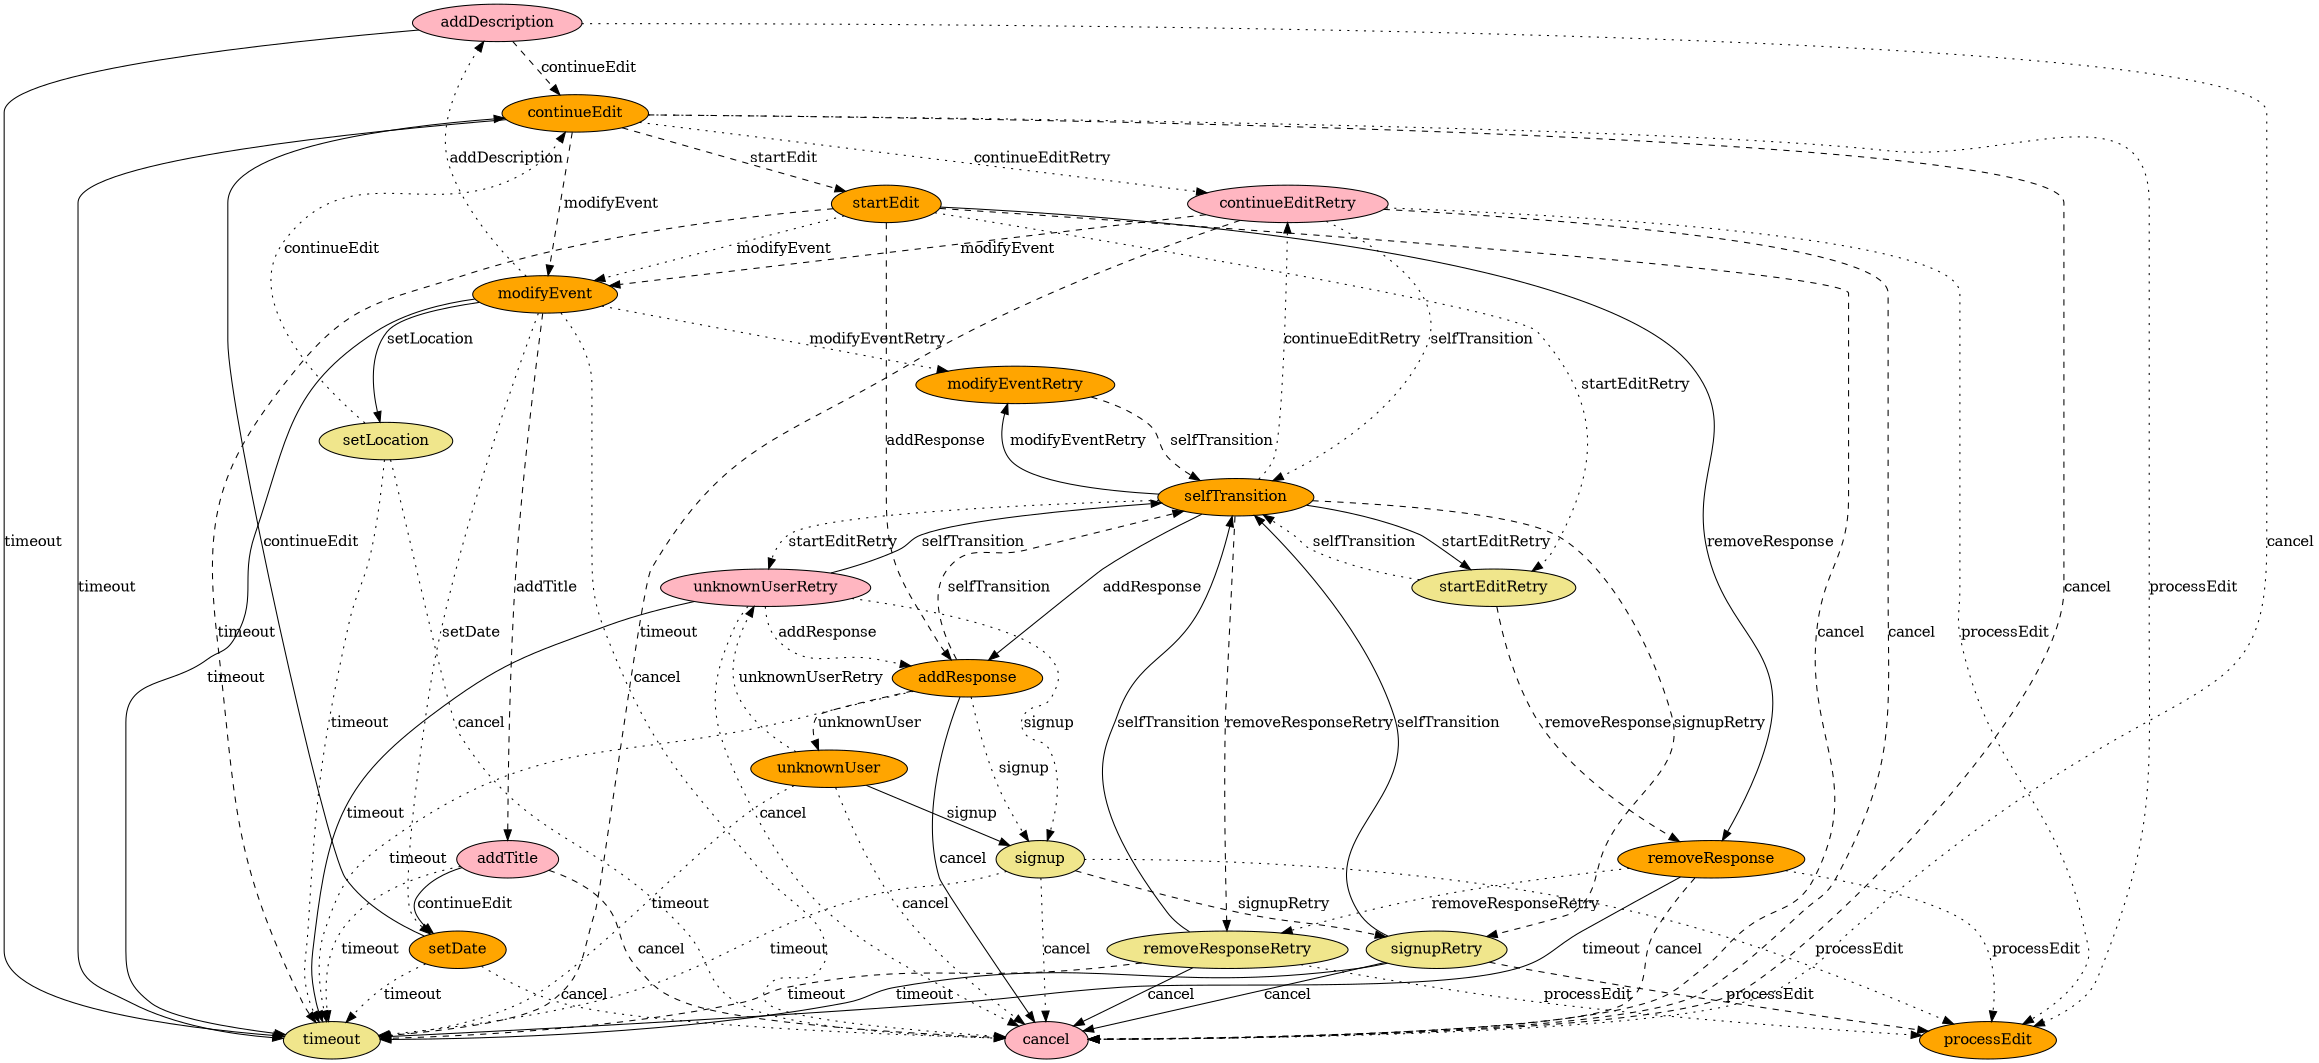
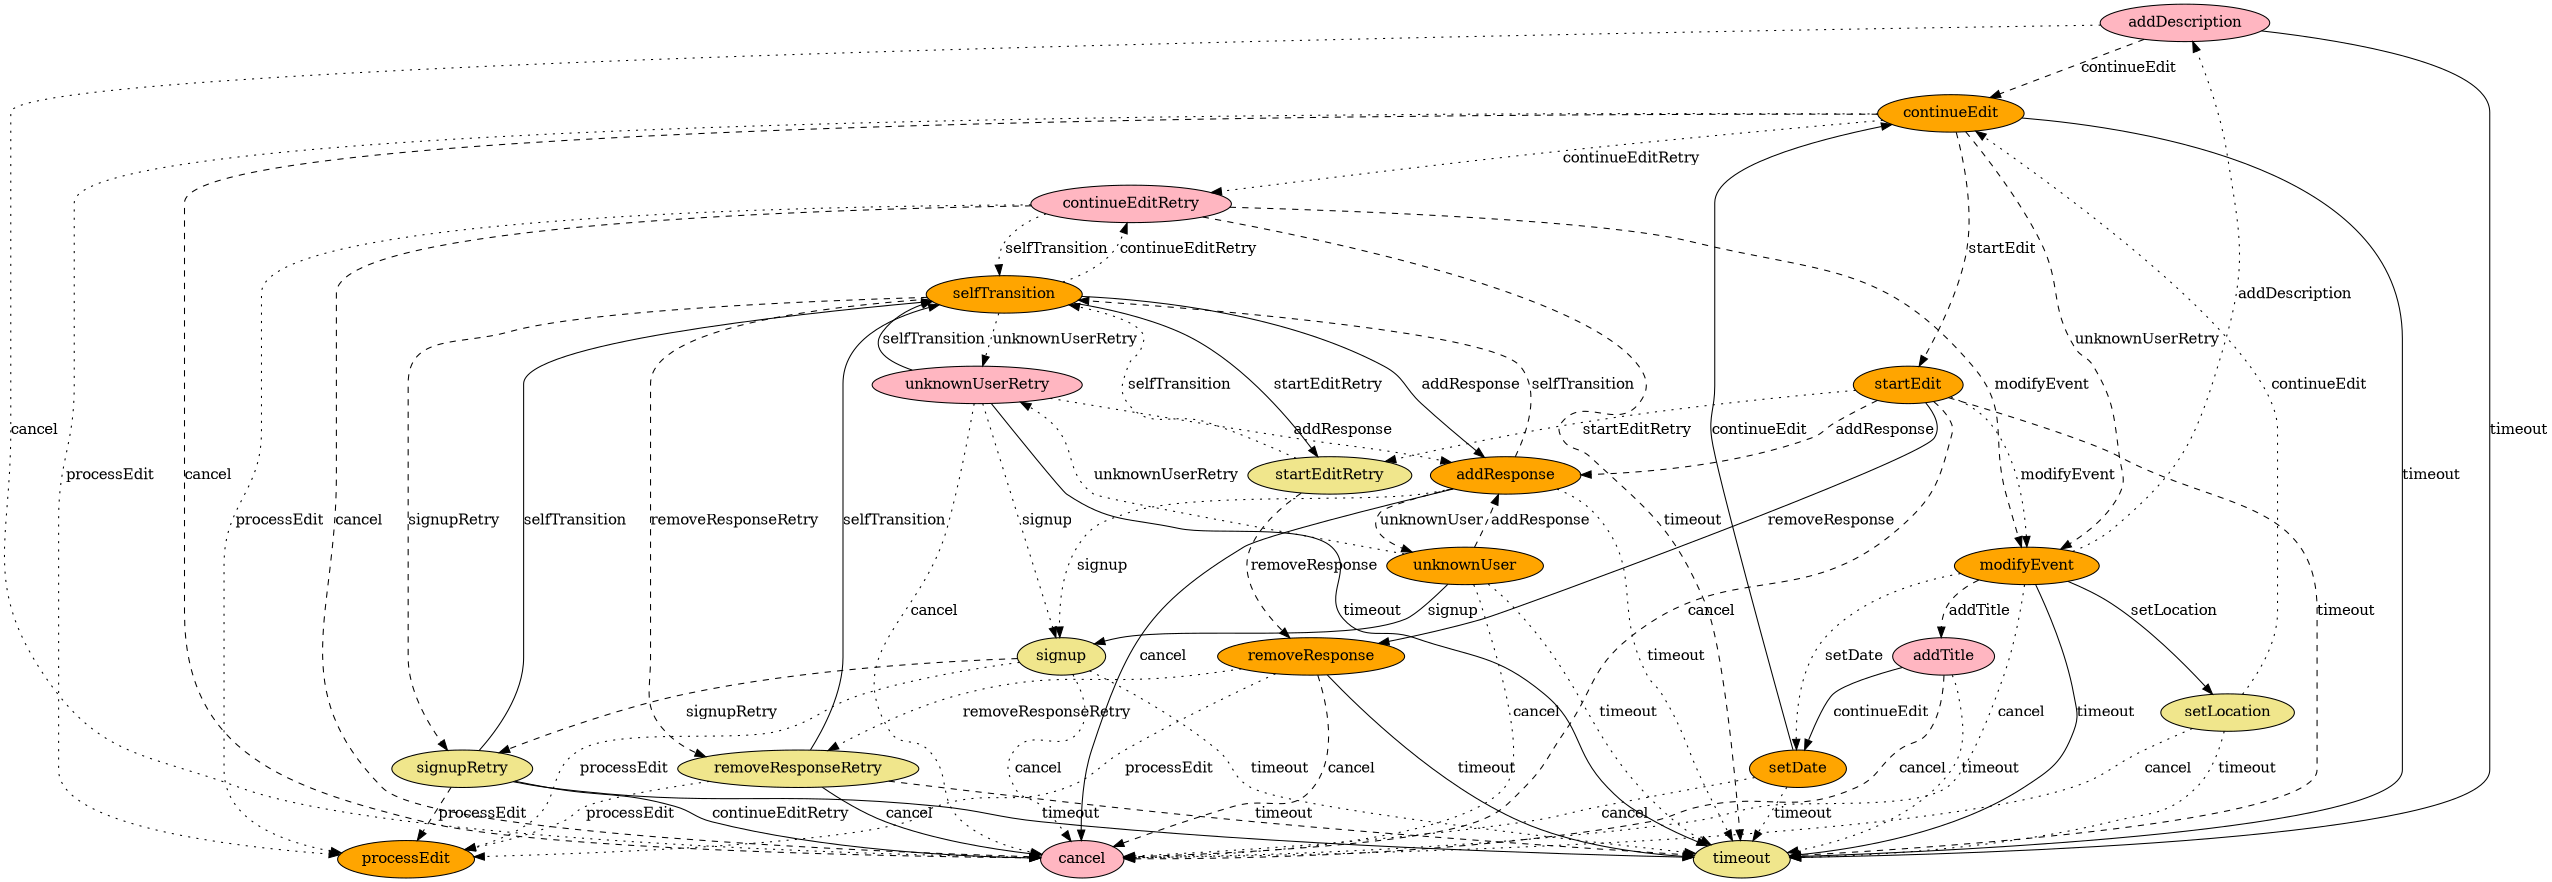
edge "continueEdit" -> "modifyEvent": label "modifyEvent" -> "unknownUserRetry"
node "modifyEventRetry": removed
edge "unknownUser" -> "addResponse": added, label "addResponse"
edge "selfTransition" -> "unknownUserRetry": label "startEditRetry" -> "unknownUserRetry"
edge "signupRetry" -> "cancel": label "cancel" -> "continueEditRetry"
